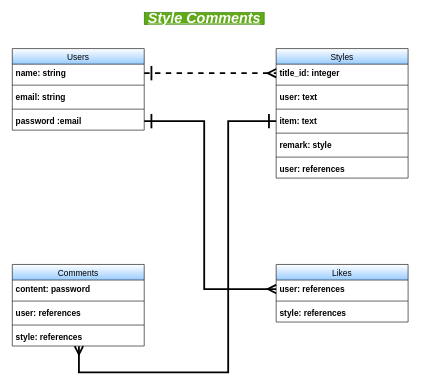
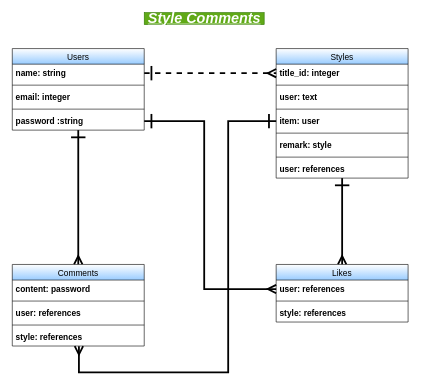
node "email: string": label "email: string" -> "email: integer"
node "password :email": label "password :email" -> "password :string"
node "item: text": label "item: text" -> "item: user"
edge "Users" -- "Comments": added
edge "Styles" -- "Likes": added
